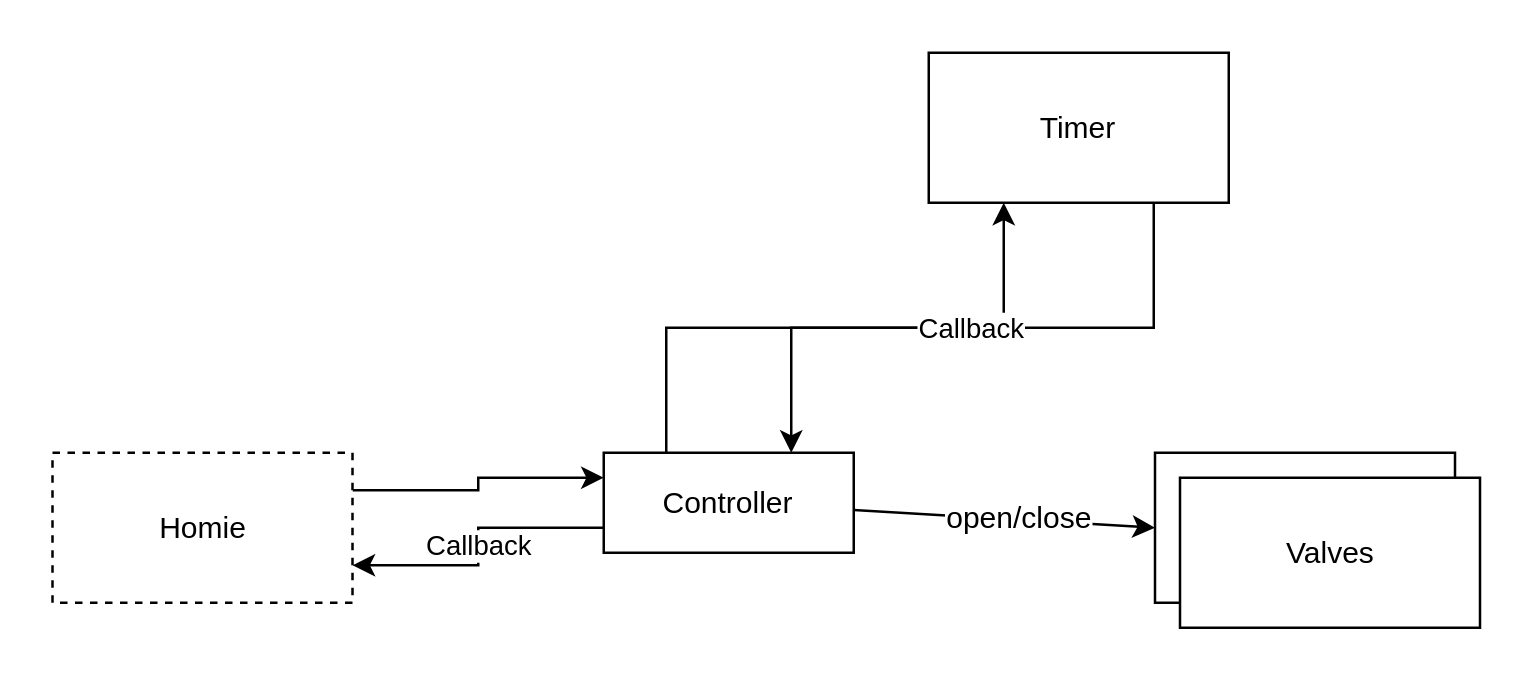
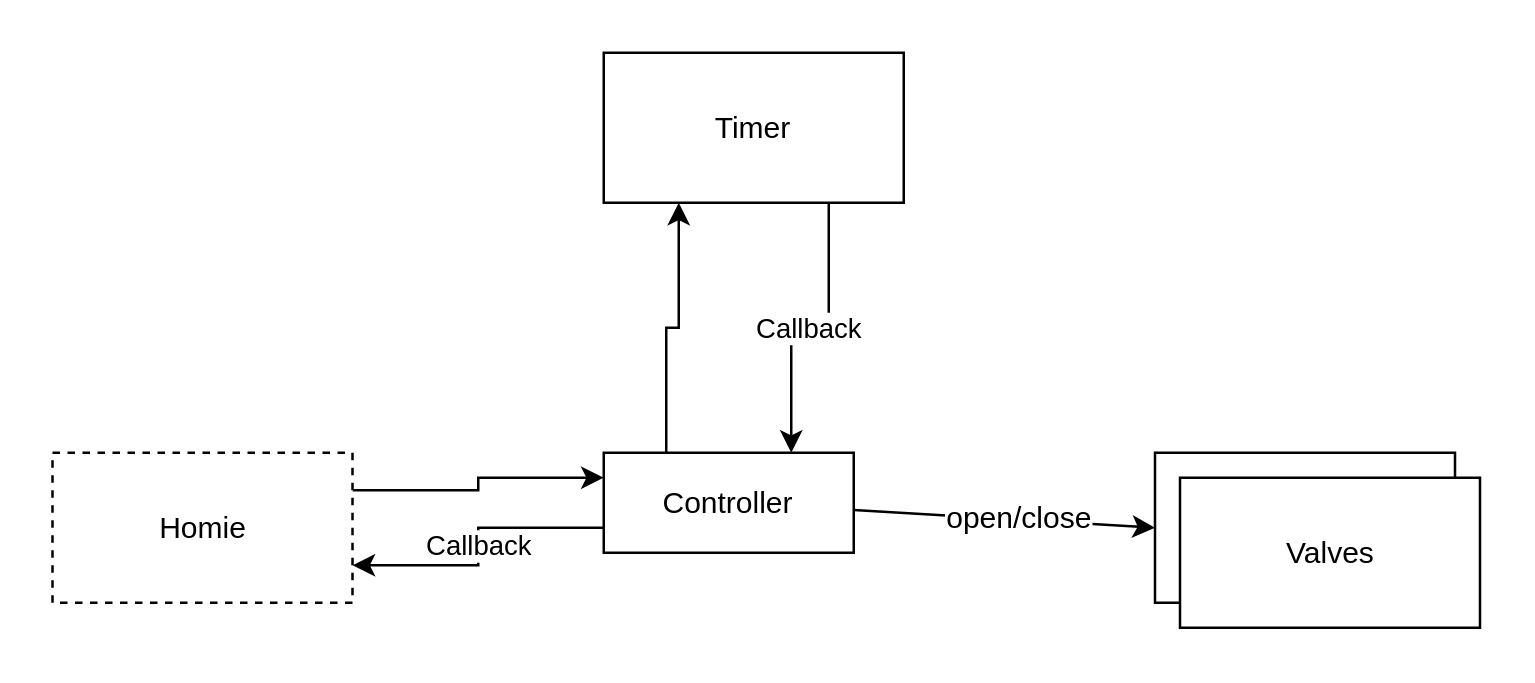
node "Timer": moved (1079, 128) -> (754, 128)
